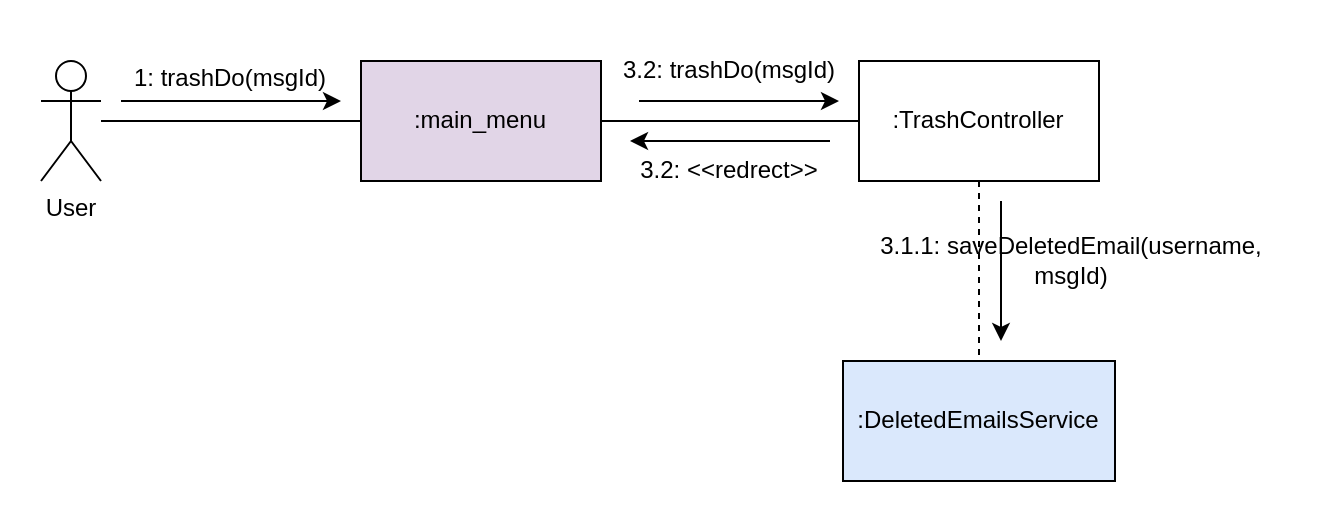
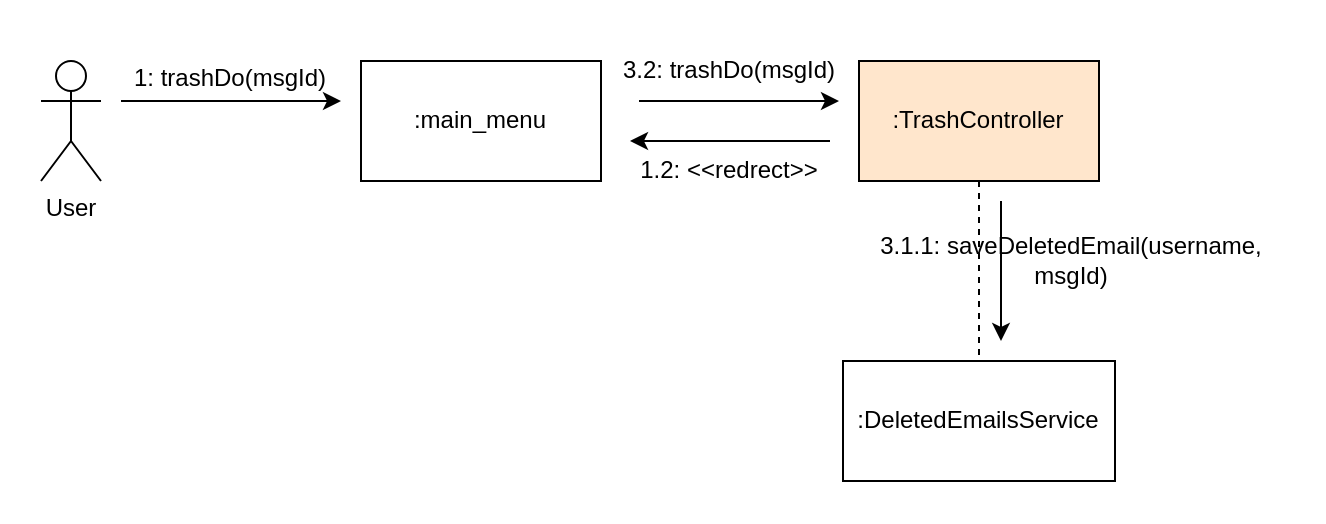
edge "User" -- ":main_menu": removed
node ":main_menu": fillcolor #e1d5e7 -> #ffffff
edge ":main_menu" -- ":TrashController": removed
node ":TrashController": fillcolor #ffffff -> #ffe6cc
node "3.2: <<redrect>>": label "3.2: <<redrect>>" -> "1.2: <<redrect>>"
node ":DeletedEmailsService": fillcolor #dae8fc -> #ffffff
